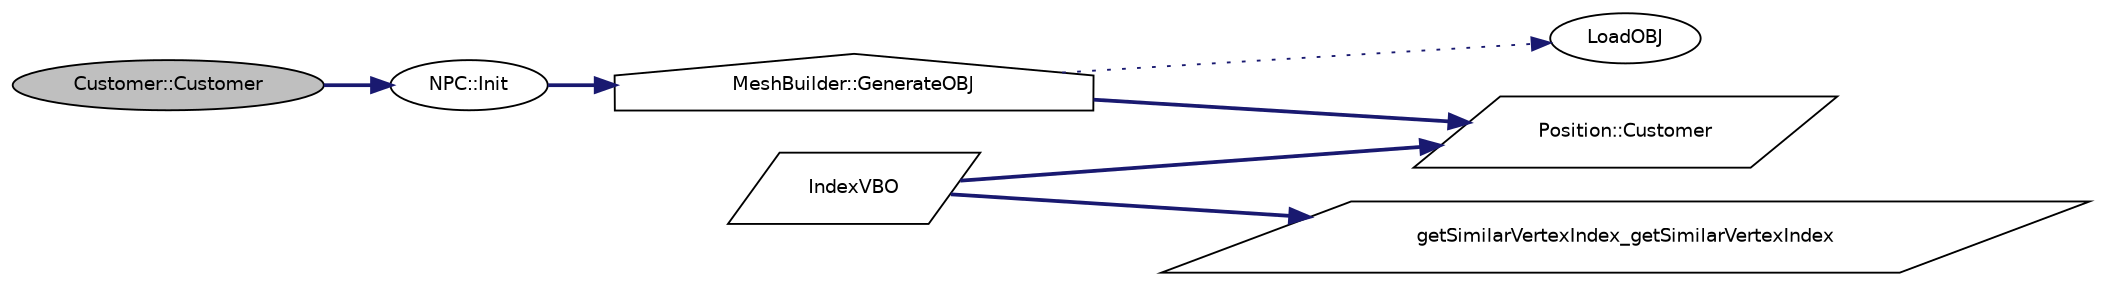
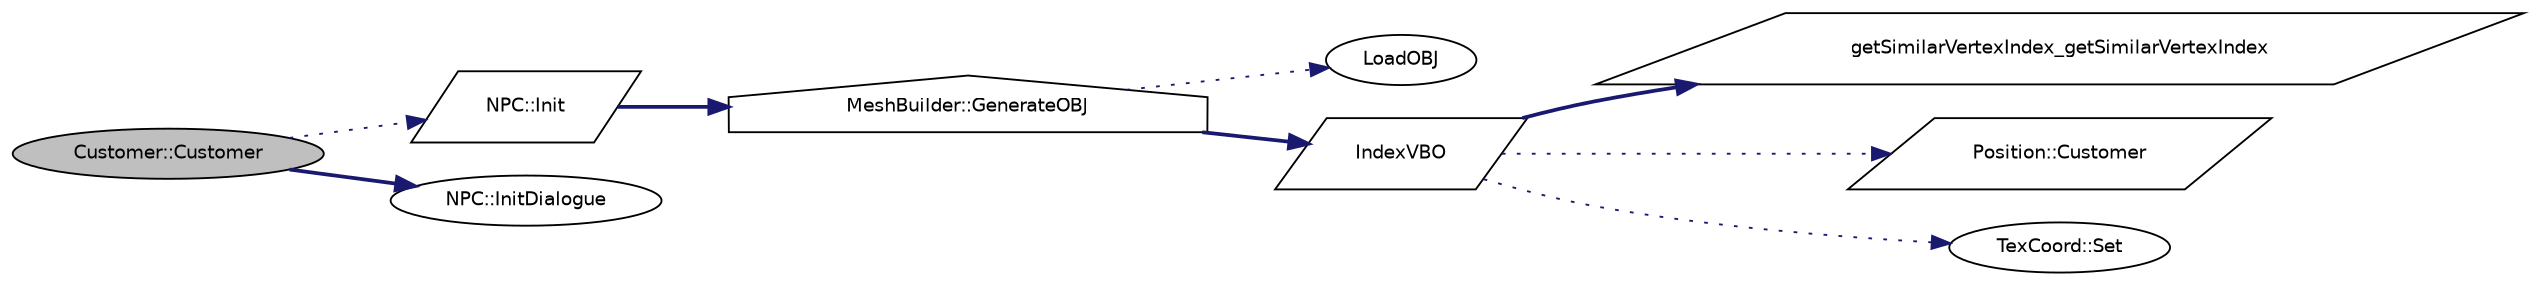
edge "Customer::Customer" -> "NPC::Init": style bold -> dotted
node "NPC::Init": shape ellipse -> parallelogram
edge "MeshBuilder::GenerateOBJ" -> "Position::Customer": now "MeshBuilder::GenerateOBJ" -> "IndexVBO"
edge "IndexVBO" -> "Position::Customer": style bold -> dotted
node "NPC::InitDialogue": added
node "TexCoord::Set": added
